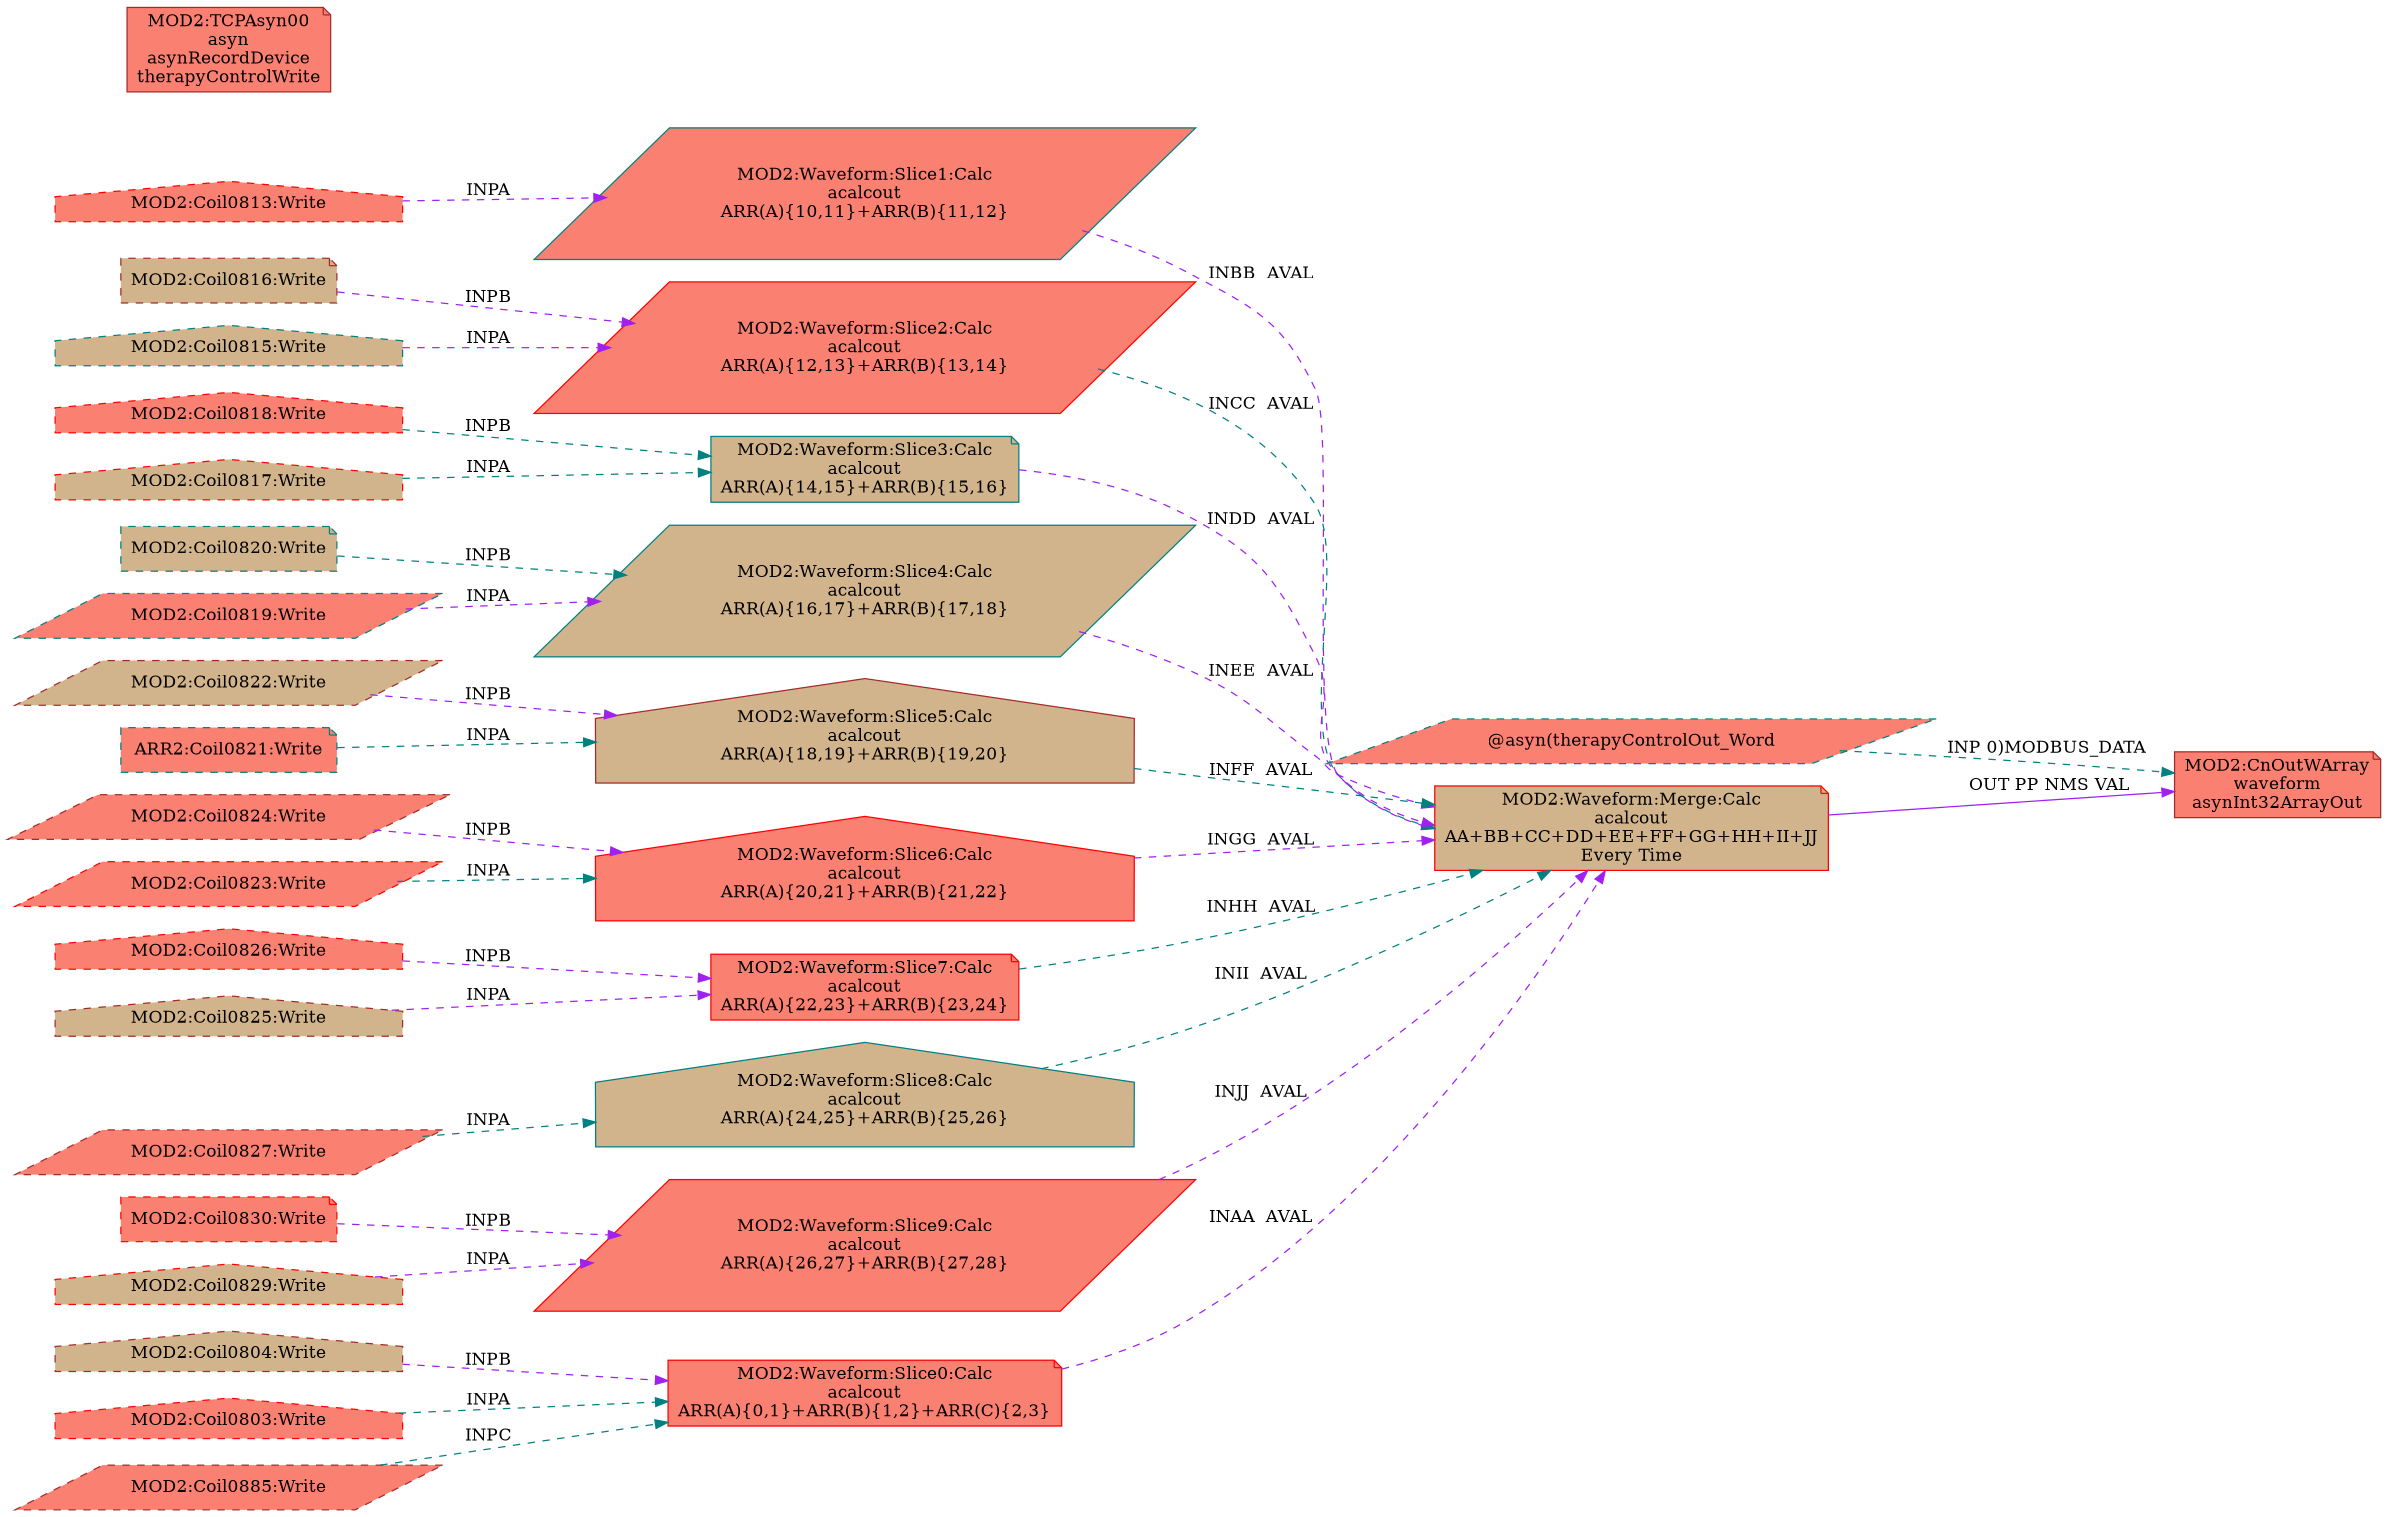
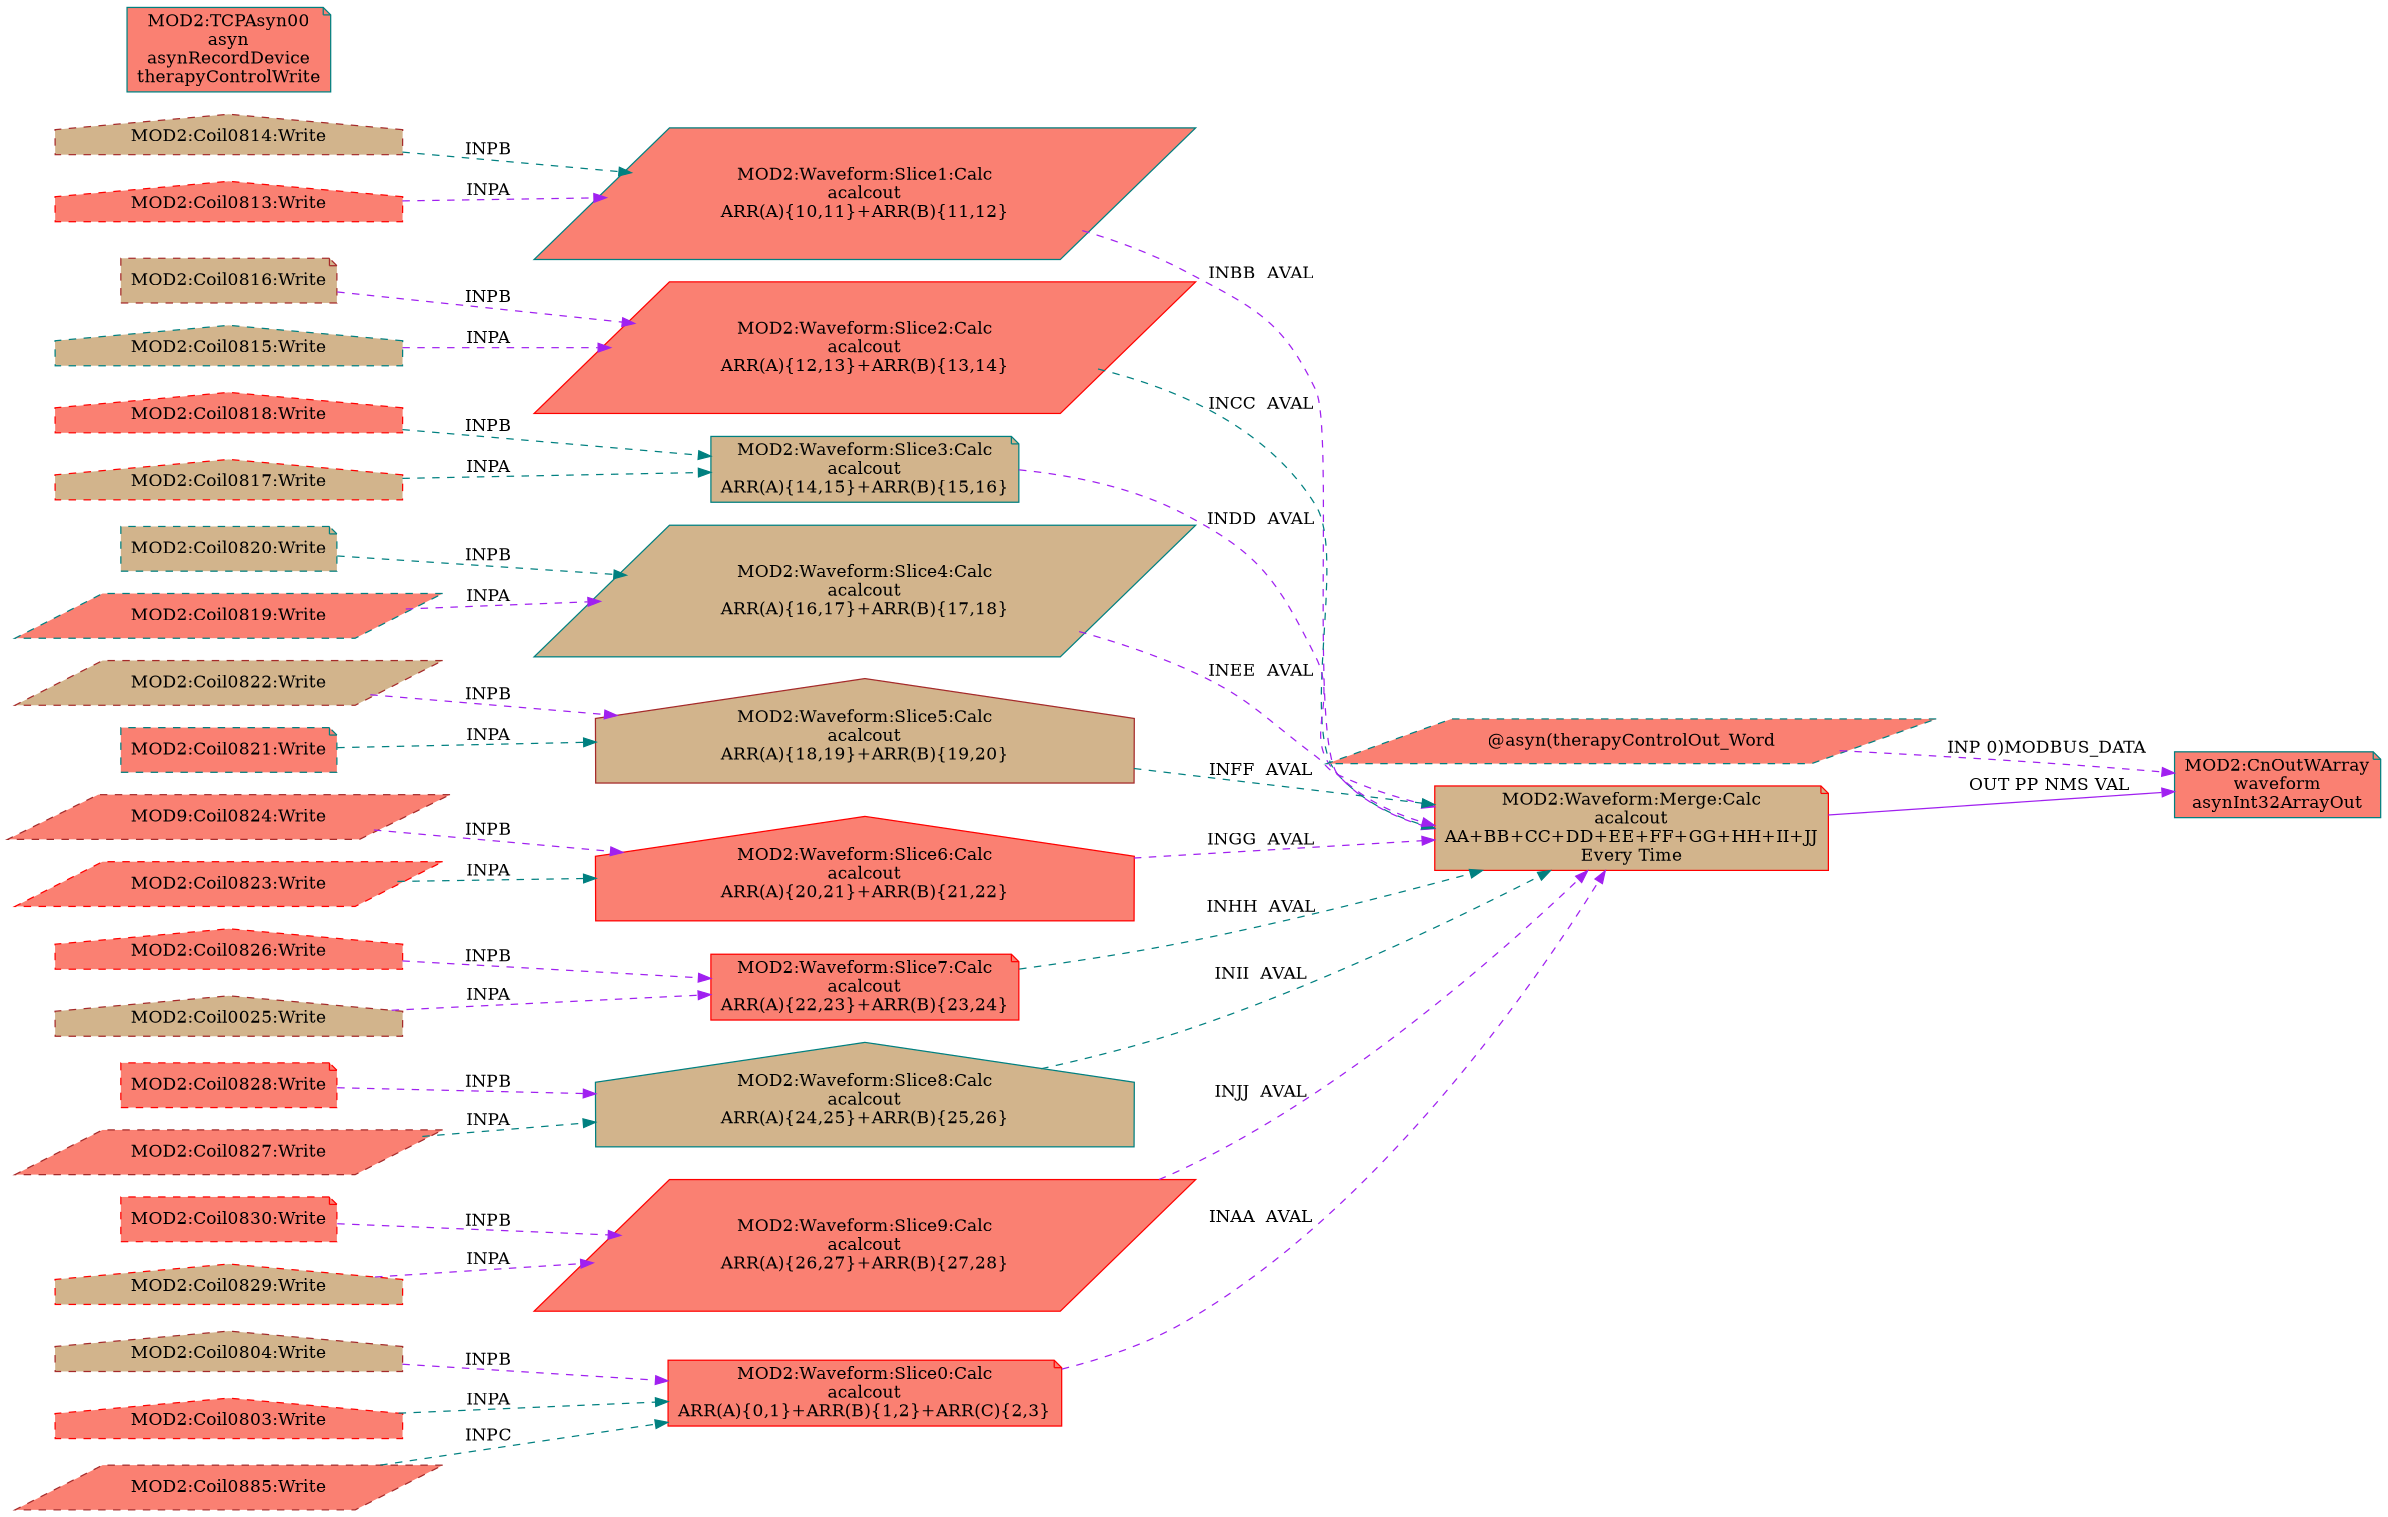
node "MOD2:TCPAsyn00 asyn asynRecordDevice therapyControlWrite": color brown -> teal
node "MOD2:Coil0814:Write": added
node "ARR2:Coil0821:Write": label "ARR2:Coil0821:Write" -> "MOD2:Coil0821:Write"
edge "@asyn(therapyControlOut_Word" -> "MOD2:CnOutWArray waveform asynInt32ArrayOut": color teal -> purple
node "MOD2:CnOutWArray waveform asynInt32ArrayOut": color brown -> teal
node "MOD2:Coil0824:Write": label "MOD2:Coil0824:Write" -> "MOD9:Coil0824:Write"
node "MOD2:Coil0825:Write": label "MOD2:Coil0825:Write" -> "MOD2:Coil0025:Write"
node "MOD2:Coil0828:Write": added
